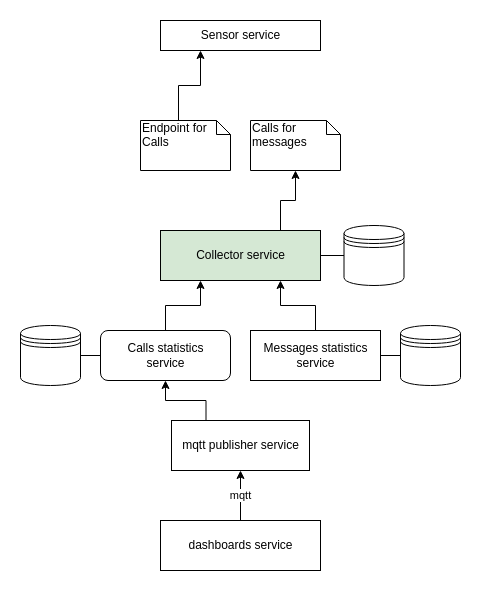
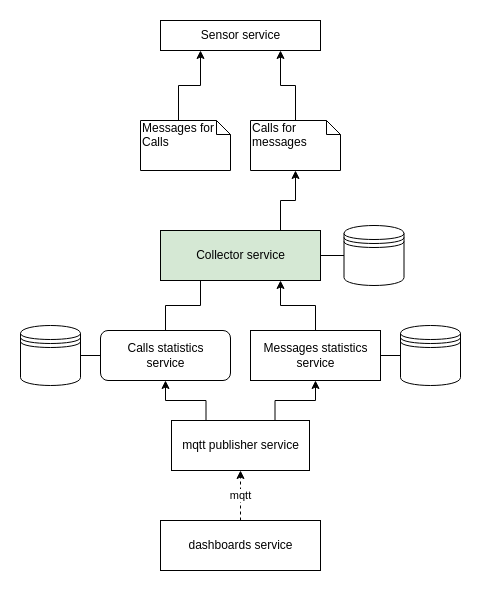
edge "Calls for messages" -> "Sensor service": added
node "Endpoint for Calls": label "Endpoint for Calls" -> "Messages for Calls"
edge "Calls statistics service" -> "Collector service": arrowhead classic -> none
edge "mqtt publisher service" -> "Messages statistics service": added
edge "dashboards service" -> "mqtt publisher service": style solid -> dashed
